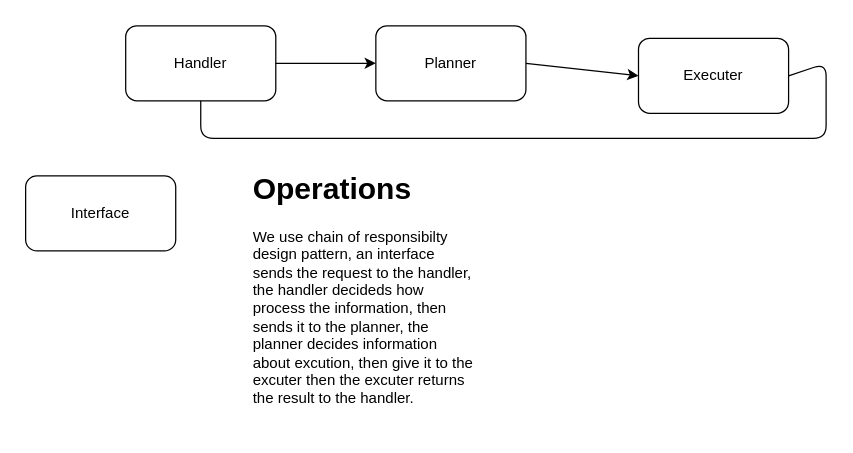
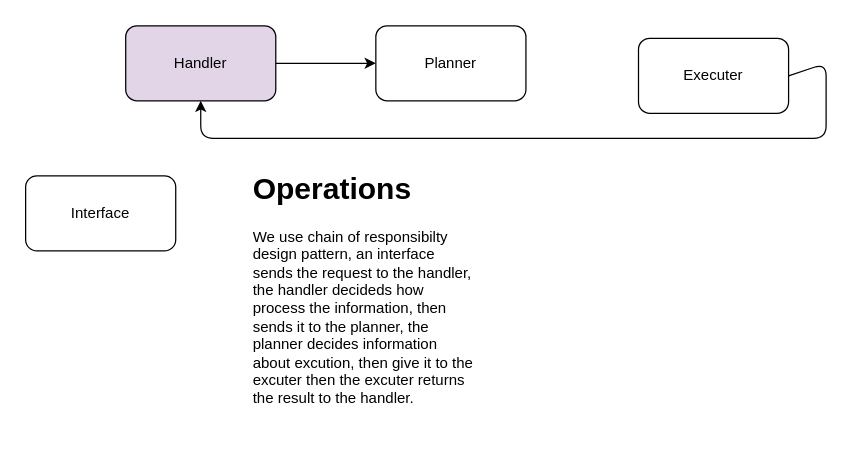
node "Handler": fillcolor #ffffff -> #e1d5e7
edge "Planner" -> "Executer": removed
edge "Handler" -- "Executer": arrowhead none -> classic
